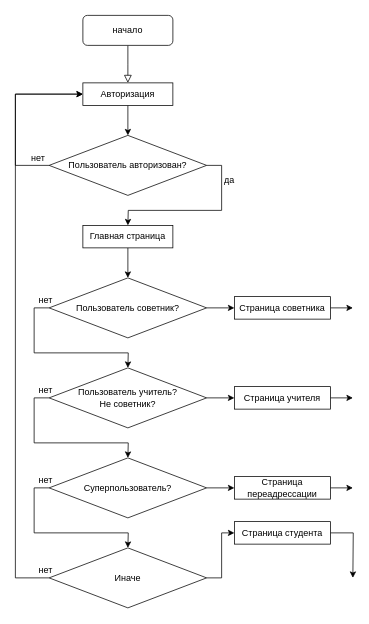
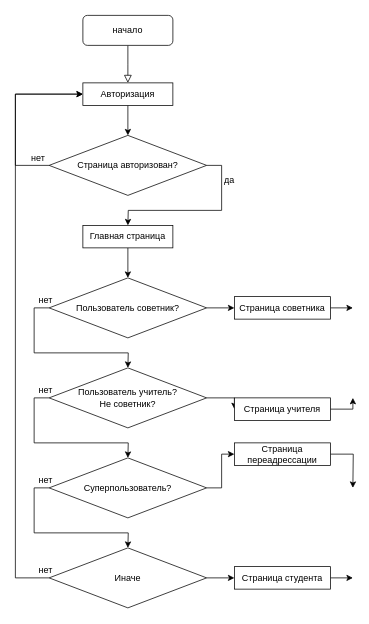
node "Пользователь авторизован?": label "Пользователь авторизован?" -> "Страница авторизован?"
node "Страница учителя": moved (282, 398) -> (282, 409)
node "Страница переадрессации": moved (282, 488) -> (282, 454)
node "Страница студента": moved (282, 533) -> (282, 578)
